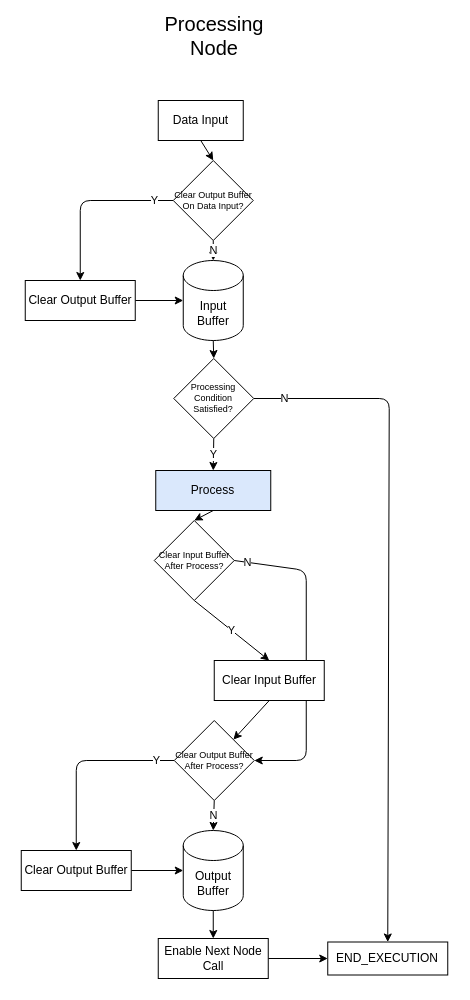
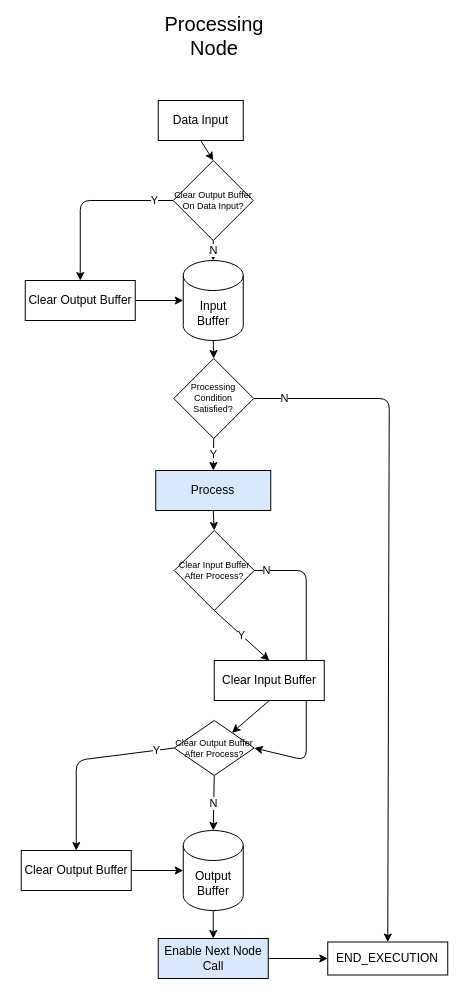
node "Clear Input Buffer After Process?": moved (194, 561) -> (214, 571)
node "Clear Output Buffer After Process?": size 80x80 -> 80x55
node "Enable Next Node Call": fillcolor #ffffff -> #dae8fc
